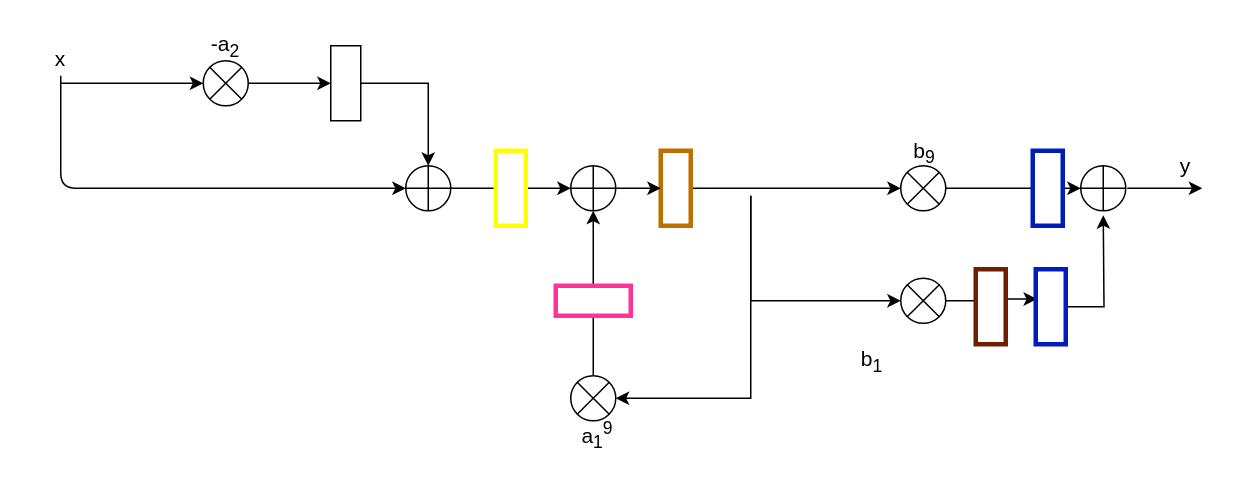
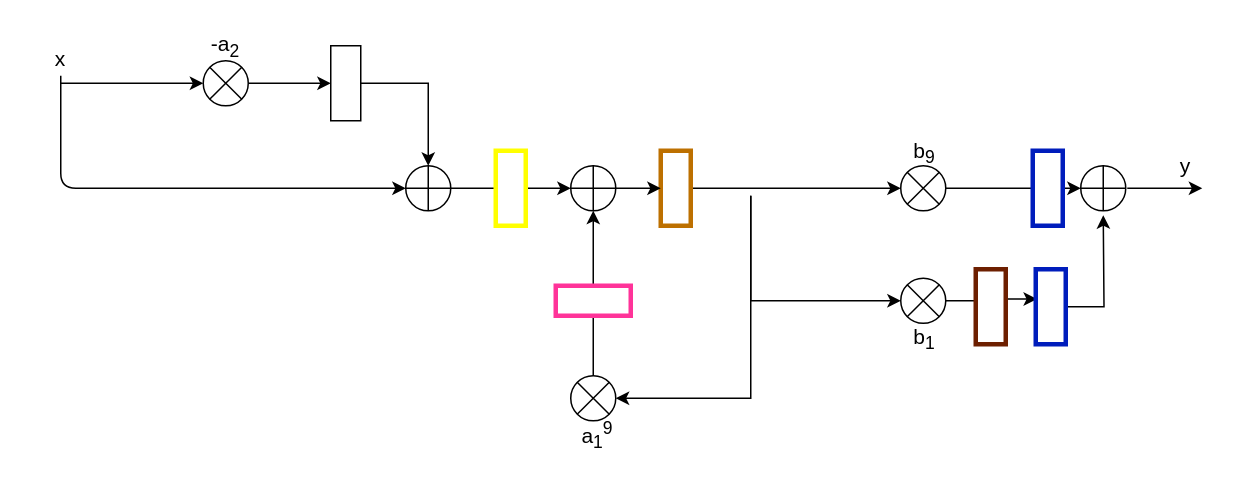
node "b1": moved (872, 361) -> (925, 338)
